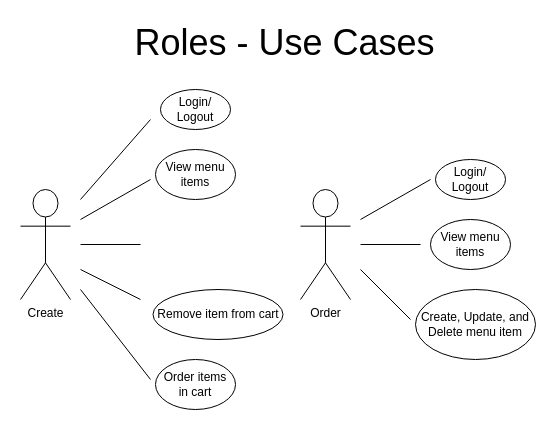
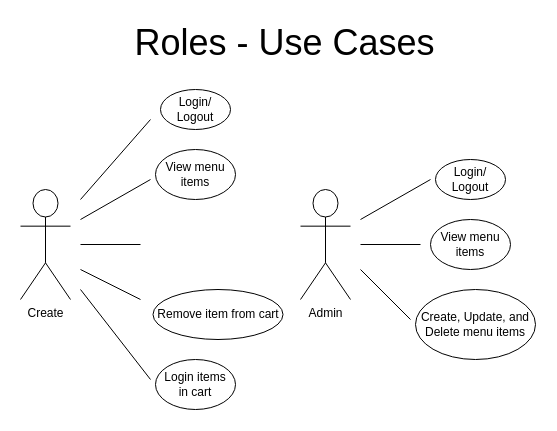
node "Order": label "Order" -> "Admin"
node "Create, Update, and Delete menu item": label "Create, Update, and Delete menu item" -> "Create, Update, and Delete menu items"
node "Order items in cart": label "Order items in cart" -> "Login items in cart"
